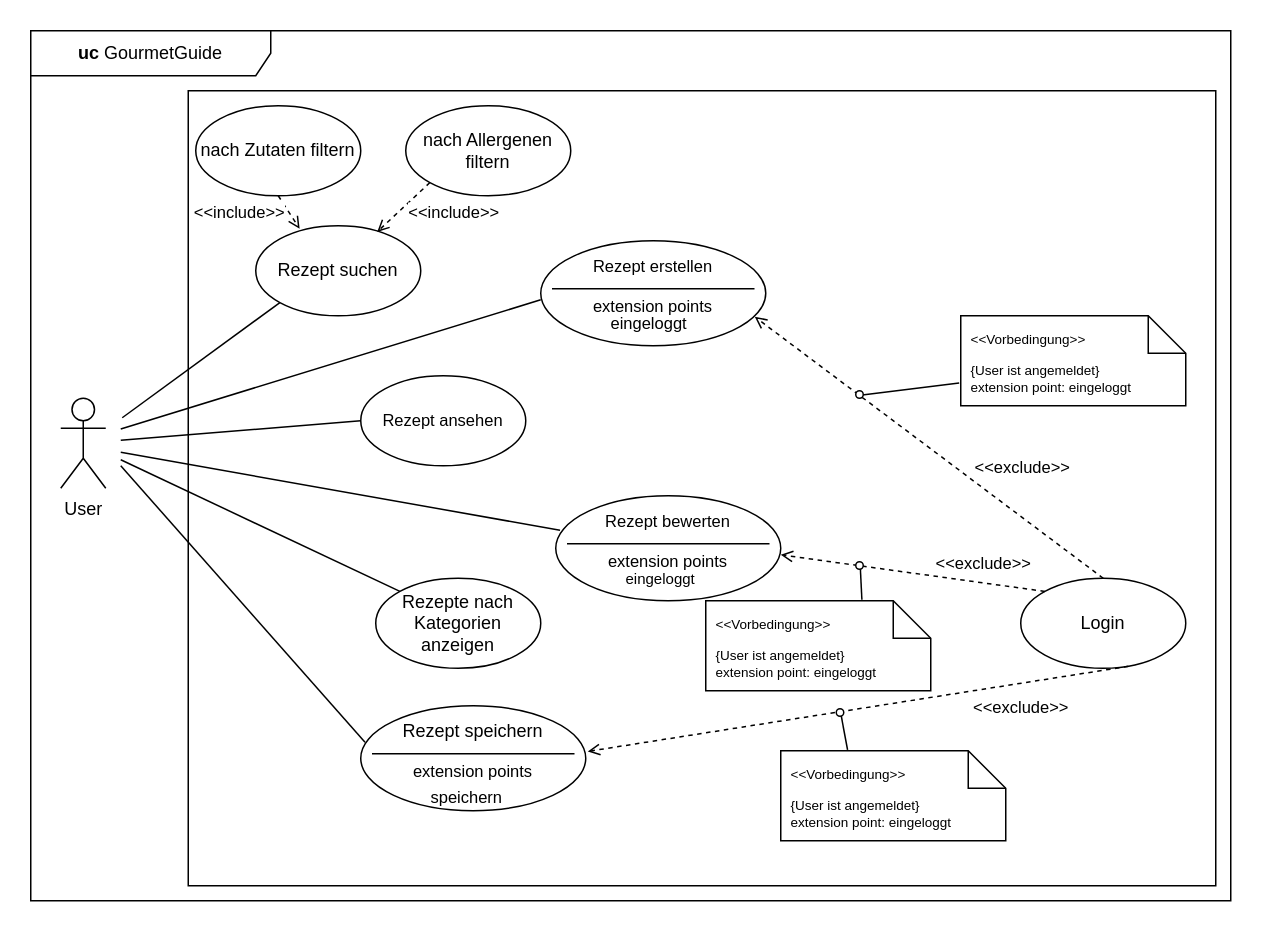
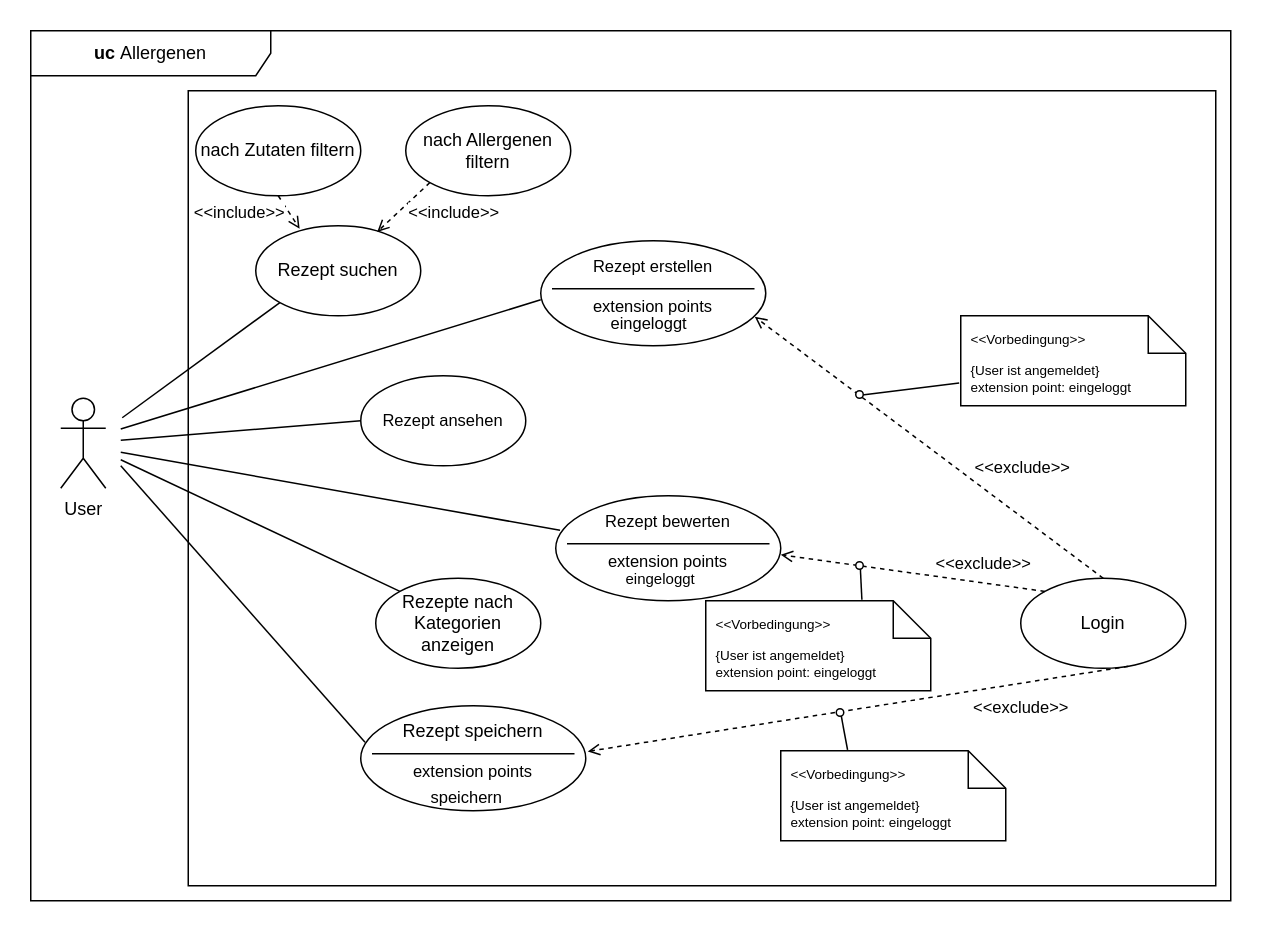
node "uc GourmetGuide": label "uc GourmetGuide" -> "uc Allergenen"
